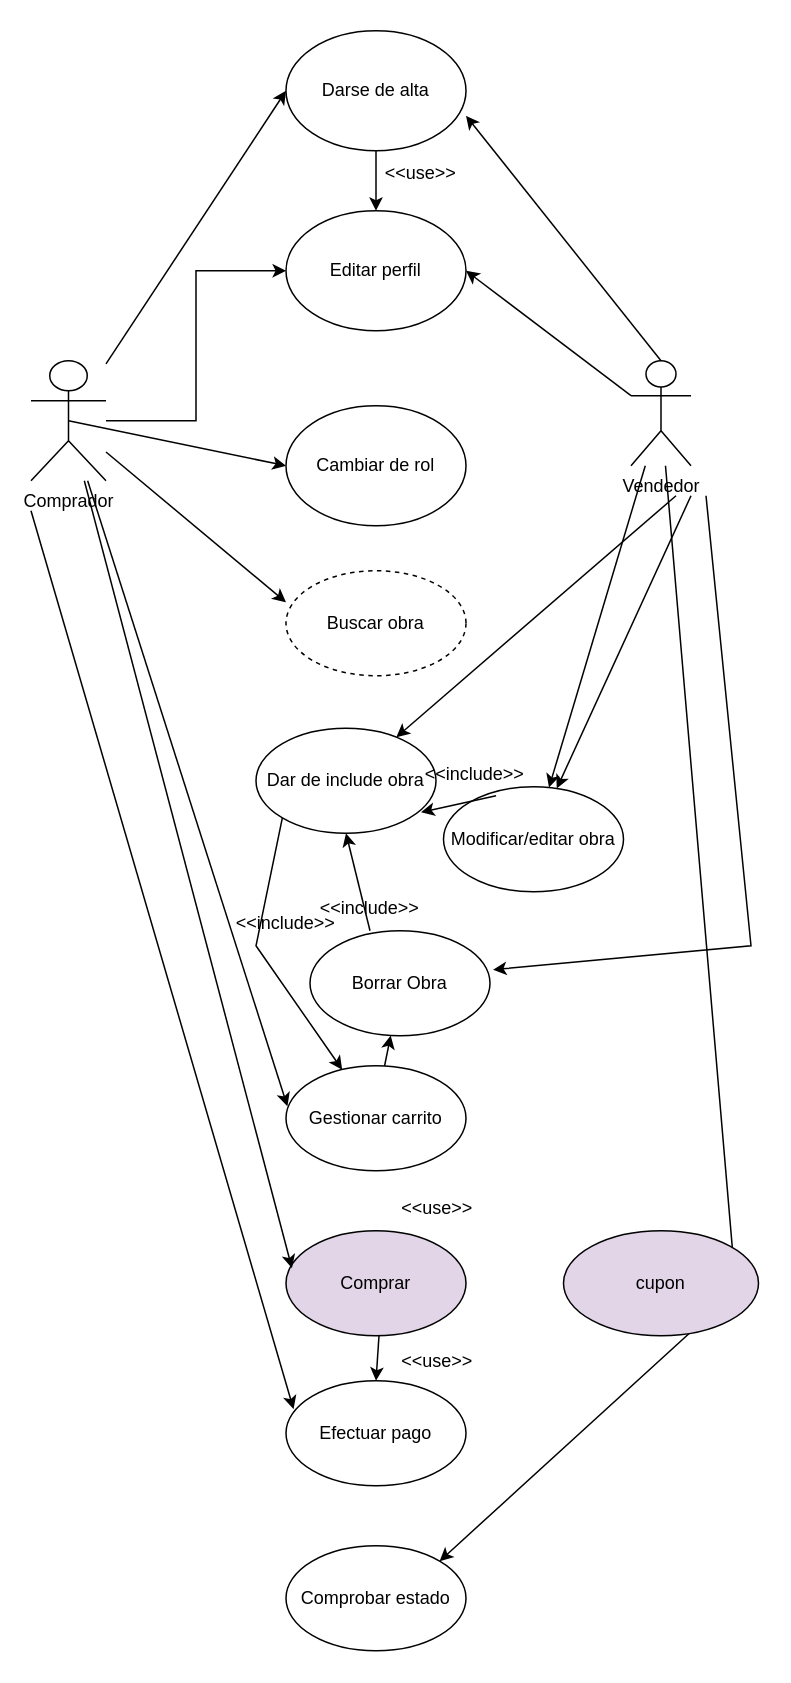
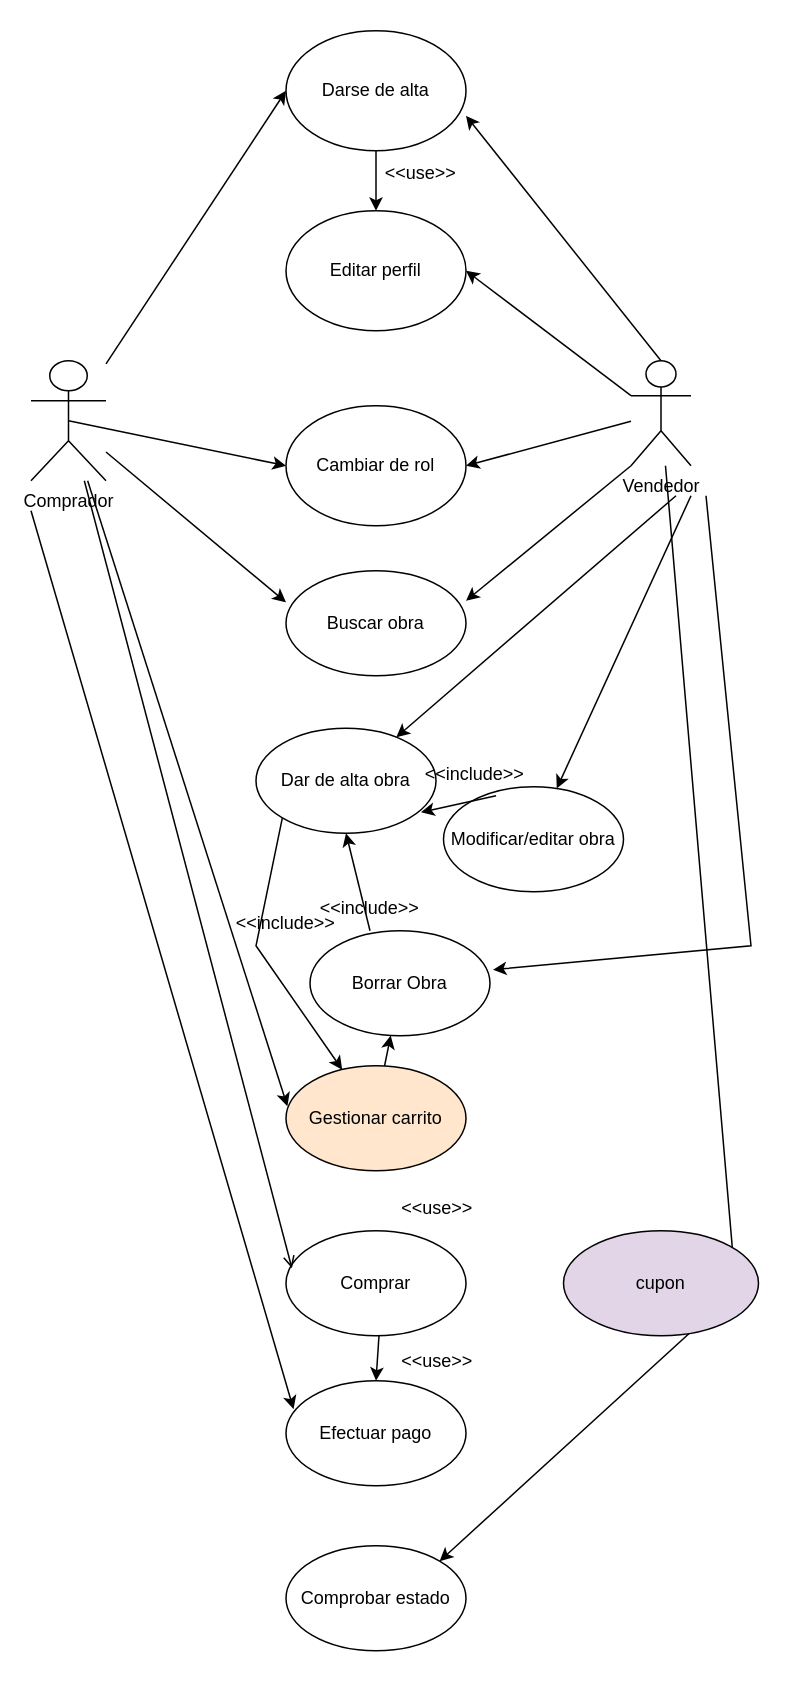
edge "Comprador" -> "Editar perfil": removed
edge "Vendedor" -> "Buscar obra": added
node "Buscar obra": style dashed -> solid
edge "Vendedor" -> "Modificar/editar obra": now "Vendedor" -> "Cambiar de rol"
node "Dar de include obra": label "Dar de include obra" -> "Dar de alta obra"
node "Gestionar carrito": fillcolor #ffffff -> #ffe6cc
edge "Comprador" -> "Comprar": arrowhead classic -> open
node "Comprar": fillcolor #e1d5e7 -> #ffffff
